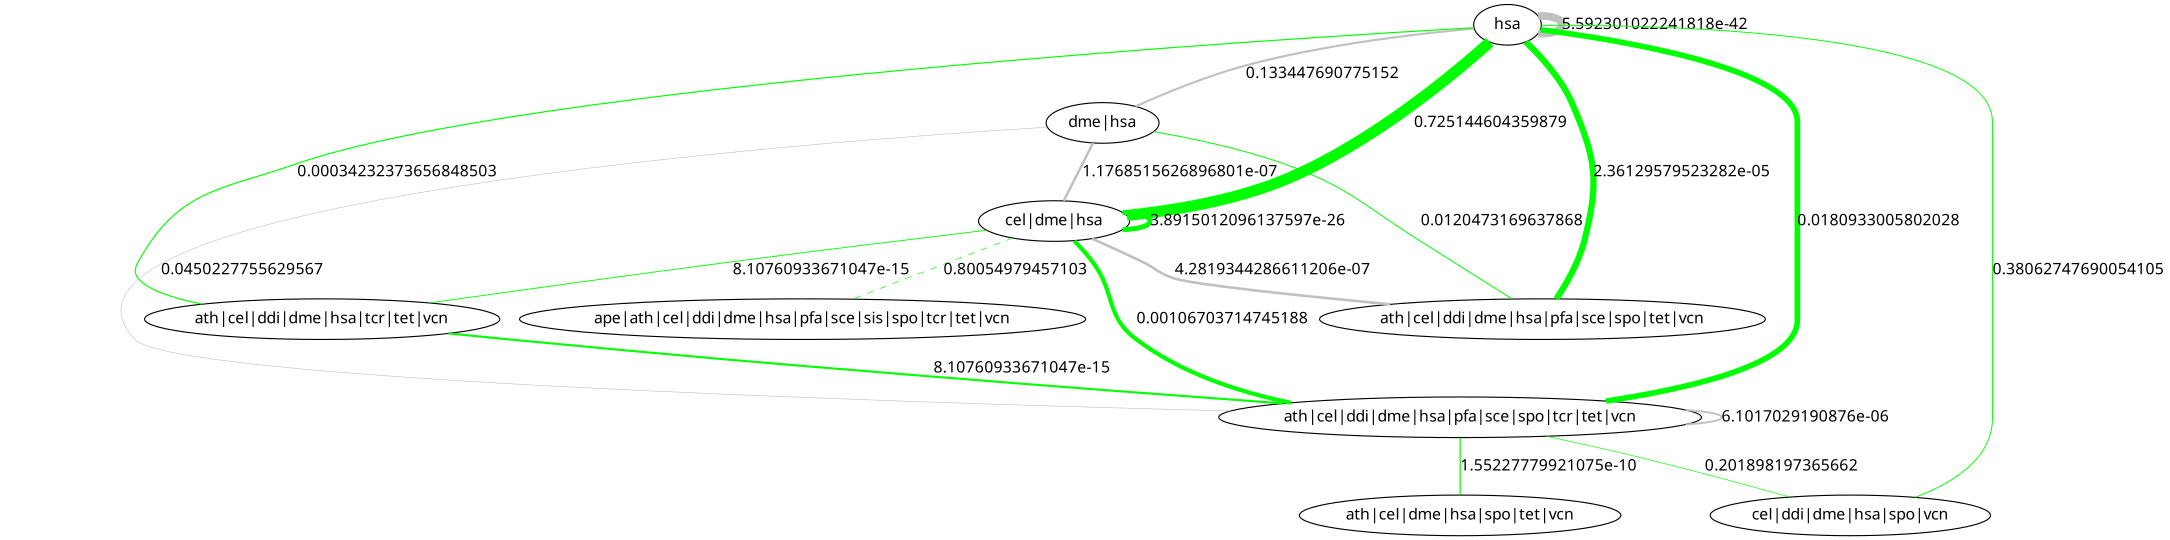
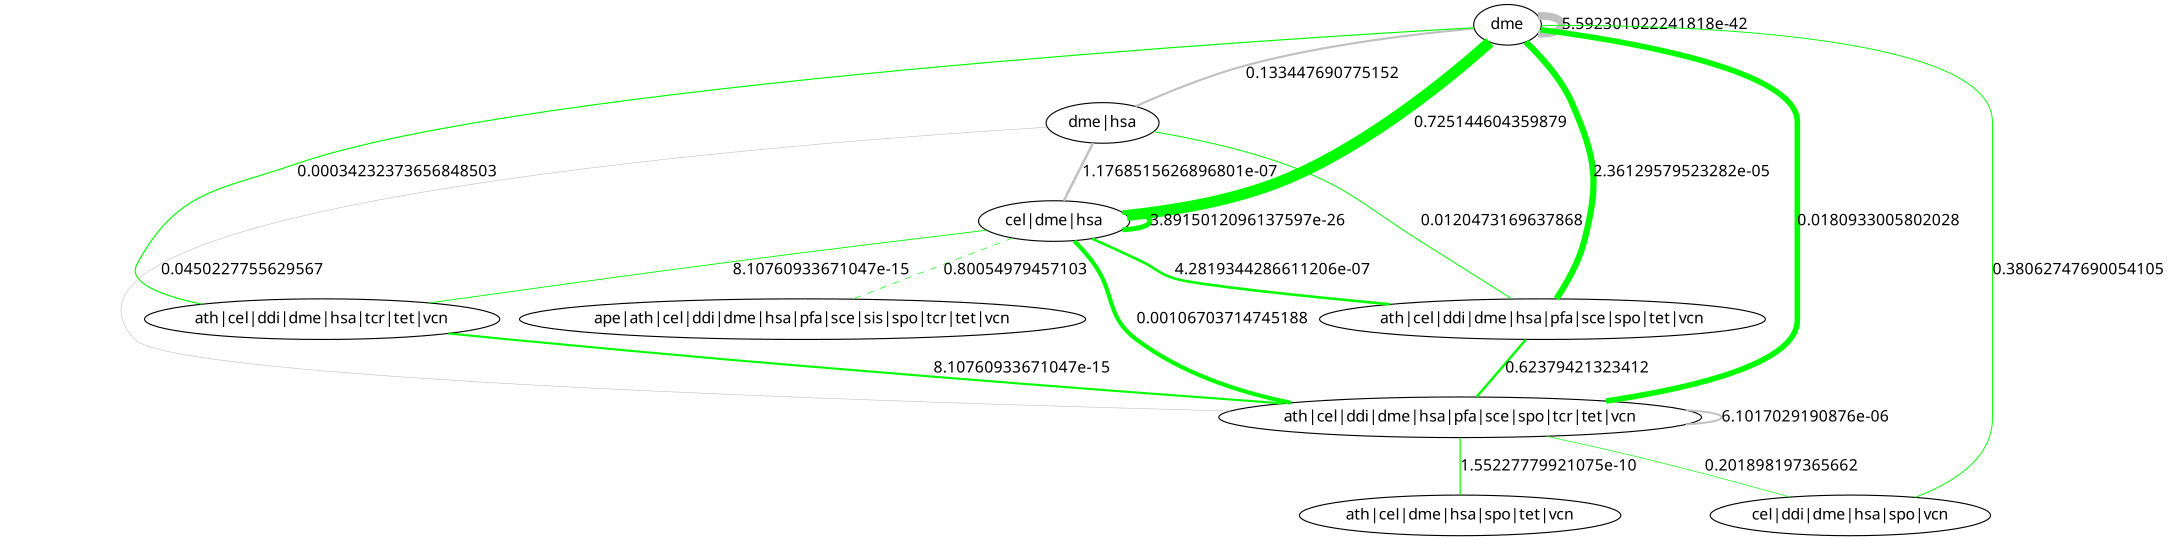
node "hsa": label "hsa" -> "dme"
edge "cel|dme|hsa" -- "ath|cel|ddi|dme|hsa|pfa|sce|spo|tet|vcn": color grey -> green
edge "ath|cel|ddi|dme|hsa|pfa|sce|spo|tet|vcn" -- "ath|cel|ddi|dme|hsa|pfa|sce|spo|tcr|tet|vcn": added, label "0.62379421323412"
